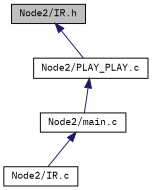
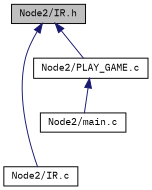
node "Node2/PLAY_PLAY.c": label "Node2/PLAY_PLAY.c" -> "Node2/PLAY_GAME.c"
edge "Node2/IR.c" -> "Node2/main.c": now "Node2/IR.c" -> "Node2/IR.h"
